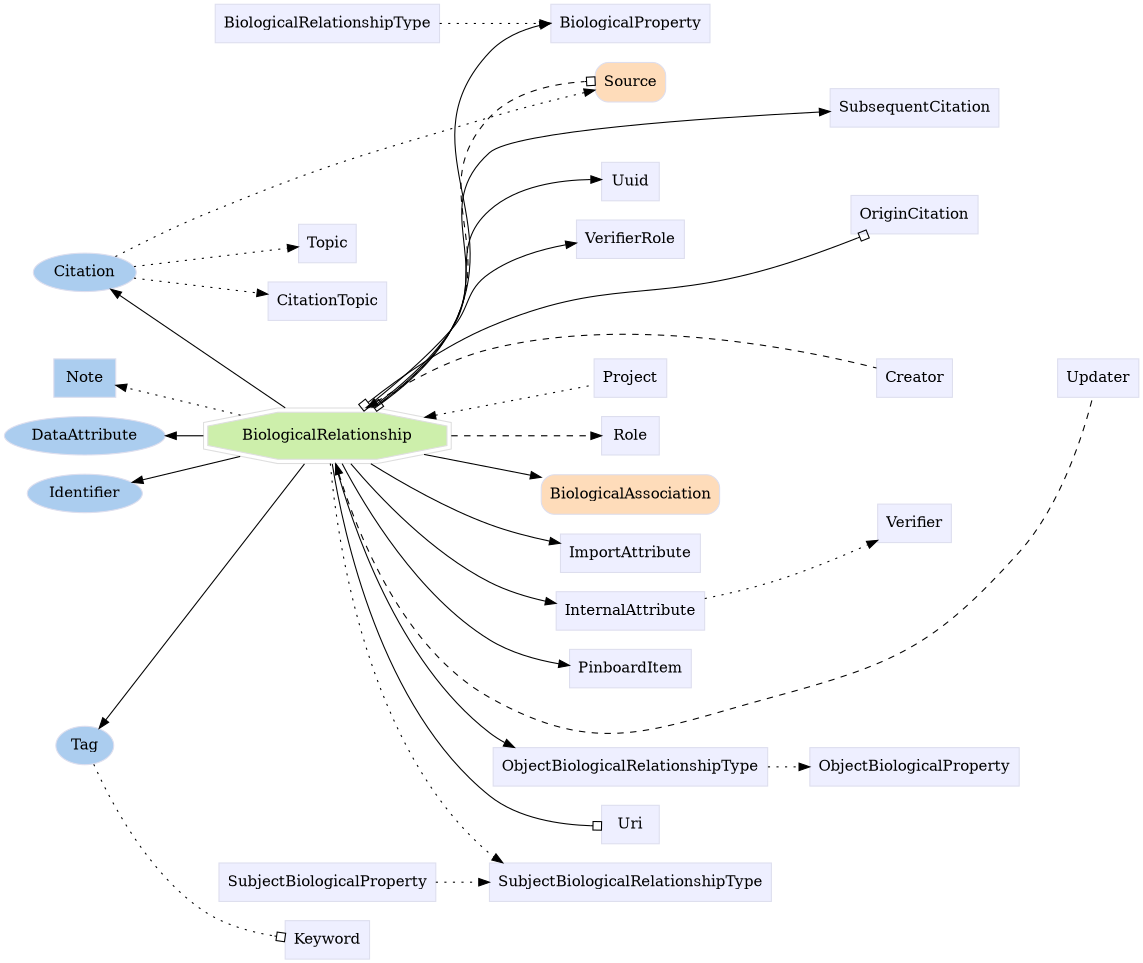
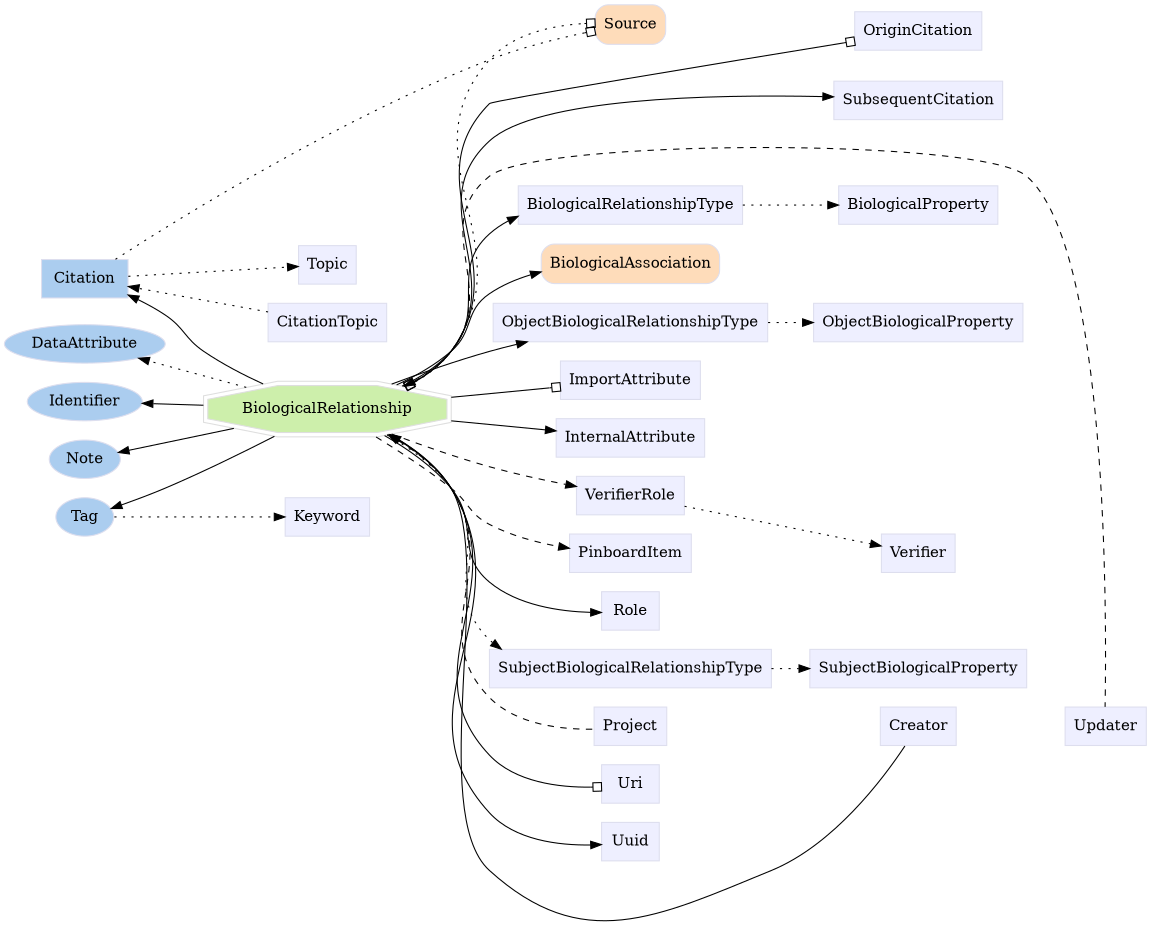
edge "Source" -- "BiologicalRelationship": style dashed -> dotted
edge "BiologicalRelationship" -> "BiologicalProperty": now "BiologicalRelationship" -> "BiologicalRelationshipType"
edge "Citation" -> "Source": arrowhead normal -> obox
node "Citation": shape ellipse -> box
edge "Citation" -> "CitationTopic": reversed
edge "BiologicalRelationship" -> "VerifierRole": style solid -> dashed
edge "Creator" -> "BiologicalRelationship": style dashed -> solid
node "Note": shape box -> ellipse
edge "Project" -> "BiologicalRelationship": style dotted -> dashed
edge "BiologicalRelationship" -> "Note": style dotted -> solid
edge "BiologicalRelationship" -> "DataAttribute": style solid -> dotted
edge "BiologicalRelationship" -> "Role": style dashed -> solid
edge "BiologicalRelationship" -> "ImportAttribute": arrowhead normal -> obox
edge "InternalAttribute" -> "Verifier": now "VerifierRole" -> "Verifier"
edge "BiologicalRelationship" -> "PinboardItem": style solid -> dashed
edge "Tag" -> "Keyword": arrowhead obox -> normal
edge "SubjectBiologicalProperty" -> "SubjectBiologicalRelationshipType": reversed
